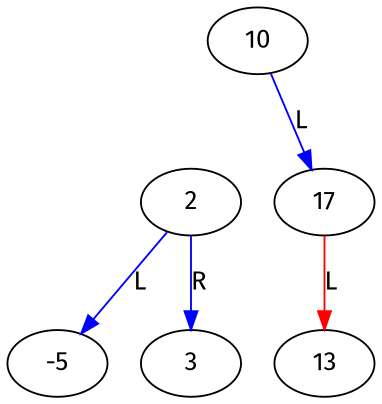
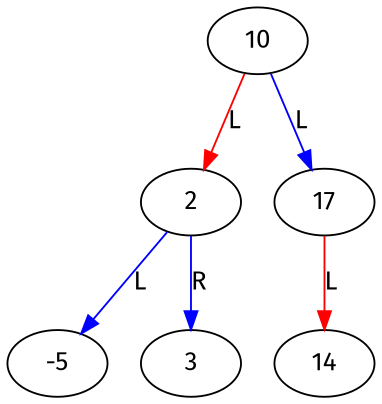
edge "10" -> "2": added, label "L"
node "13": label "13" -> "14"
